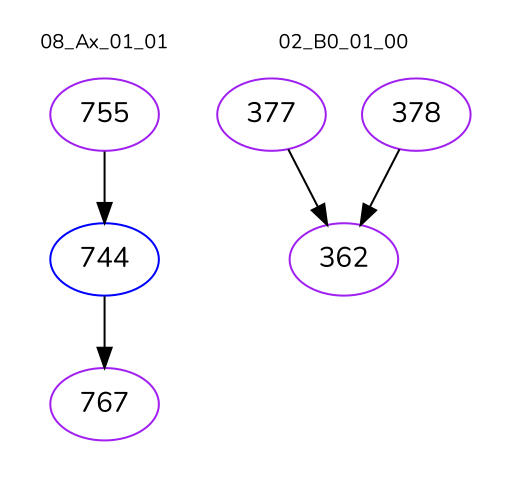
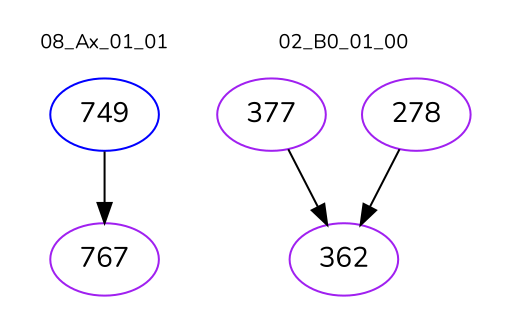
node "755": removed
node "378": label "378" -> "278"
node "744": label "744" -> "749"
